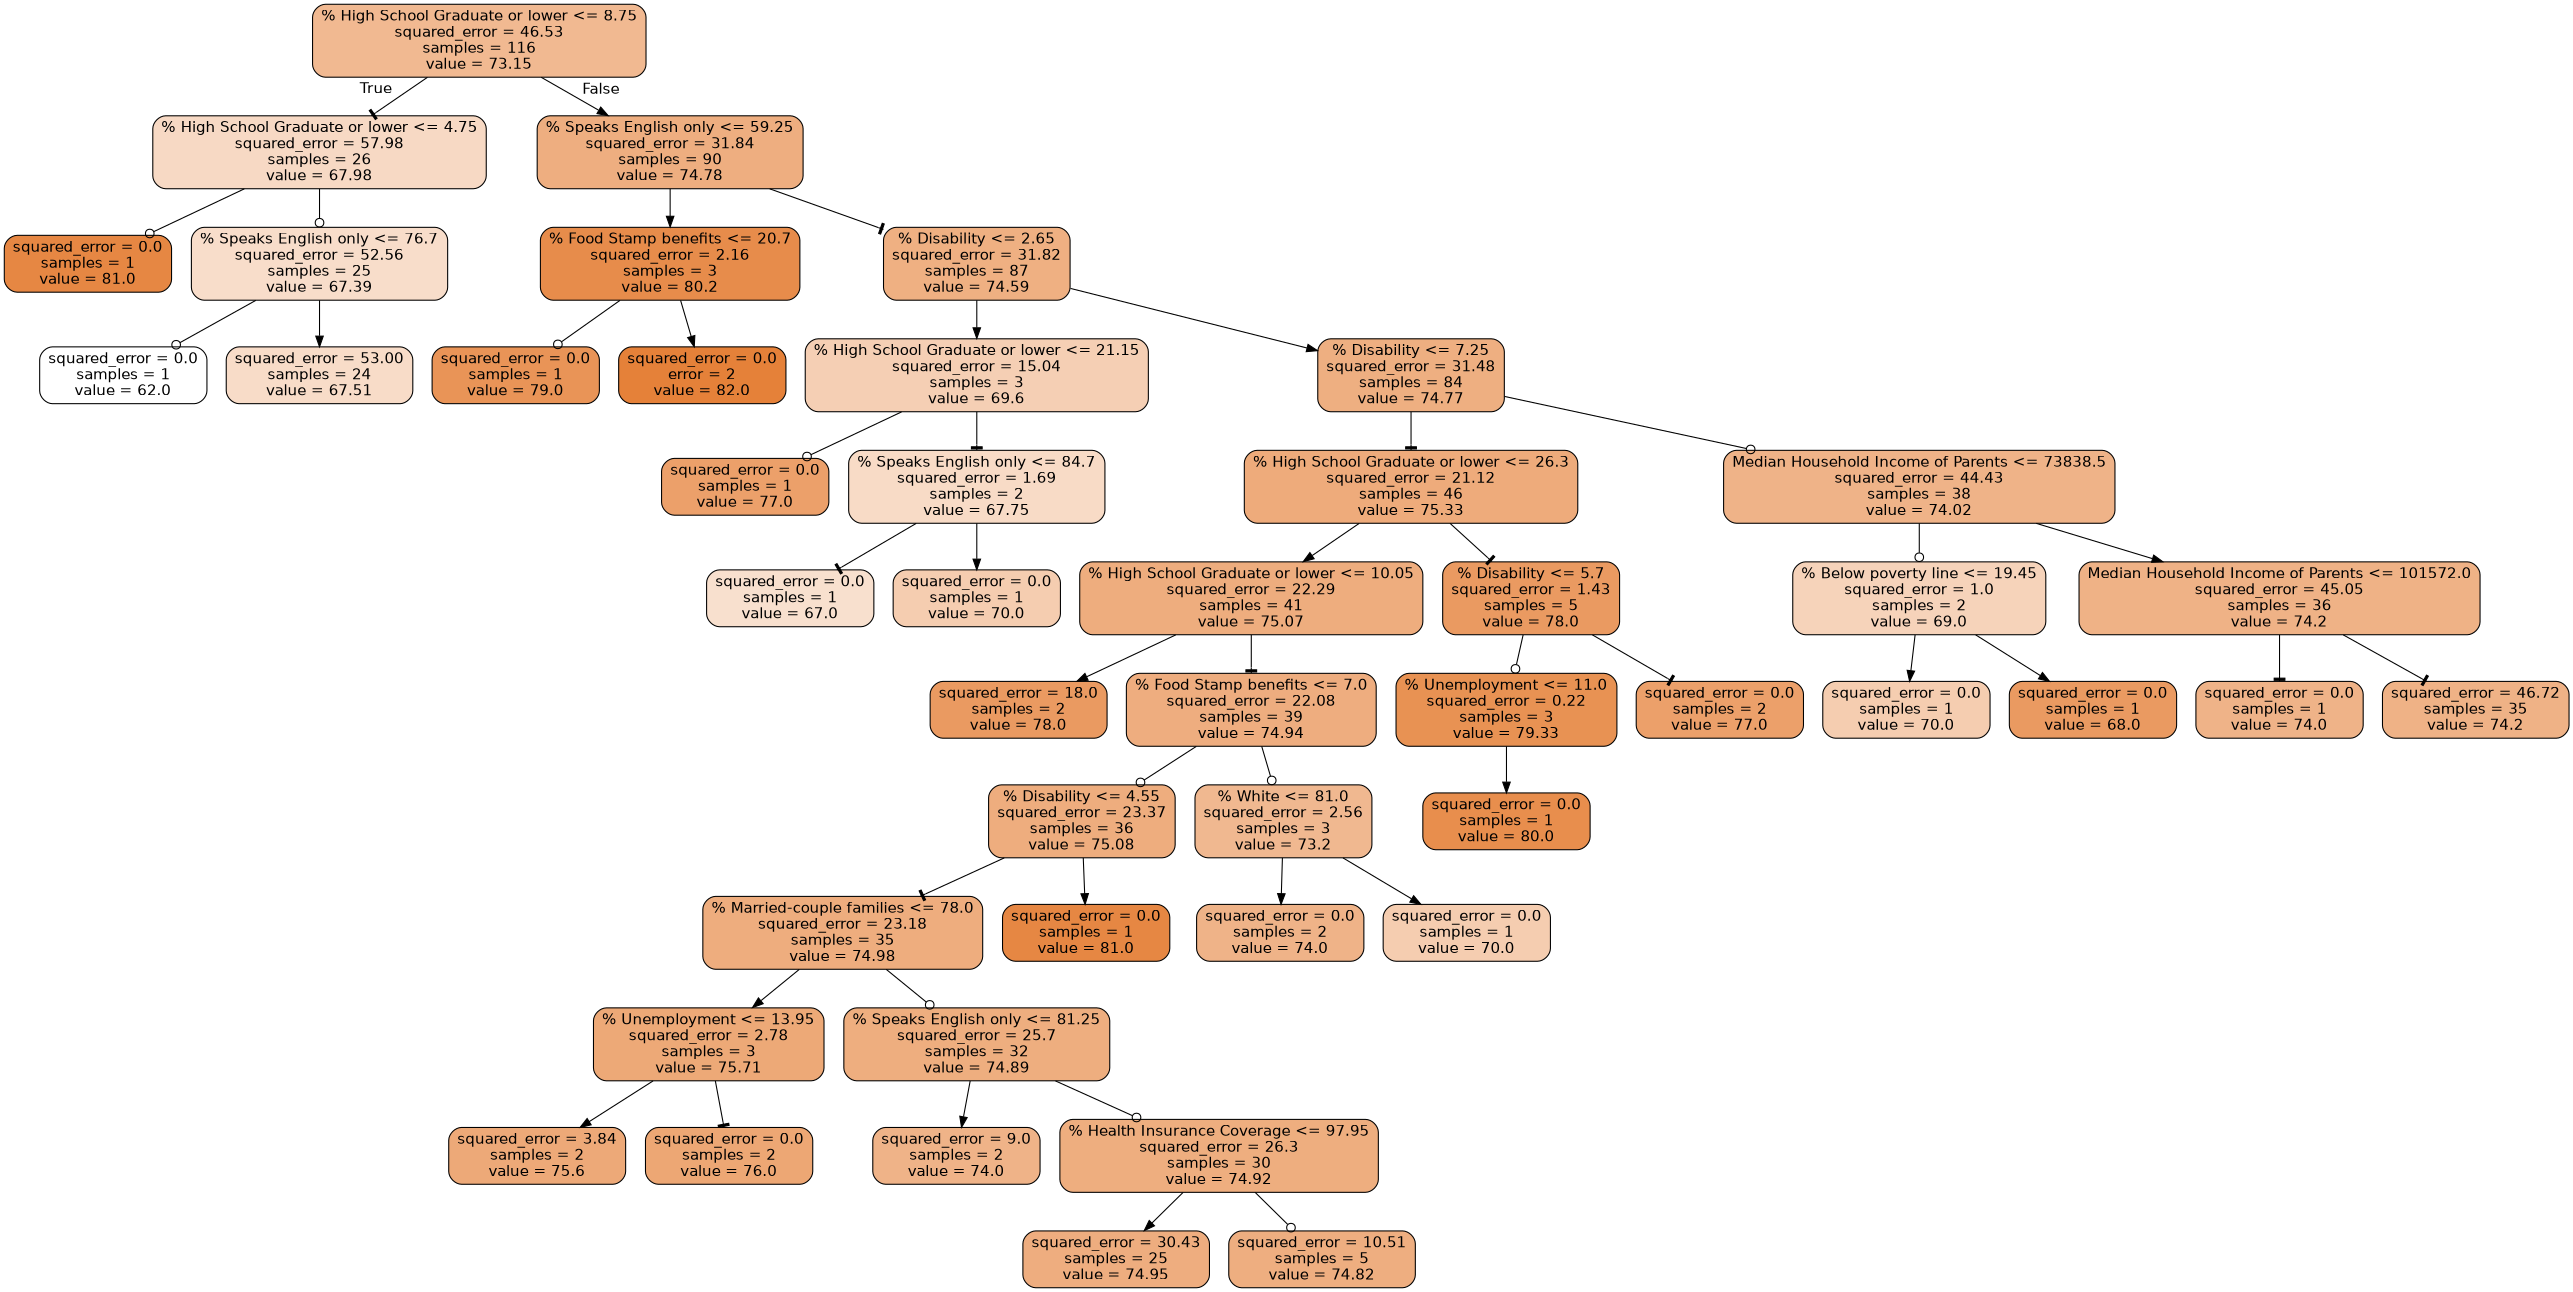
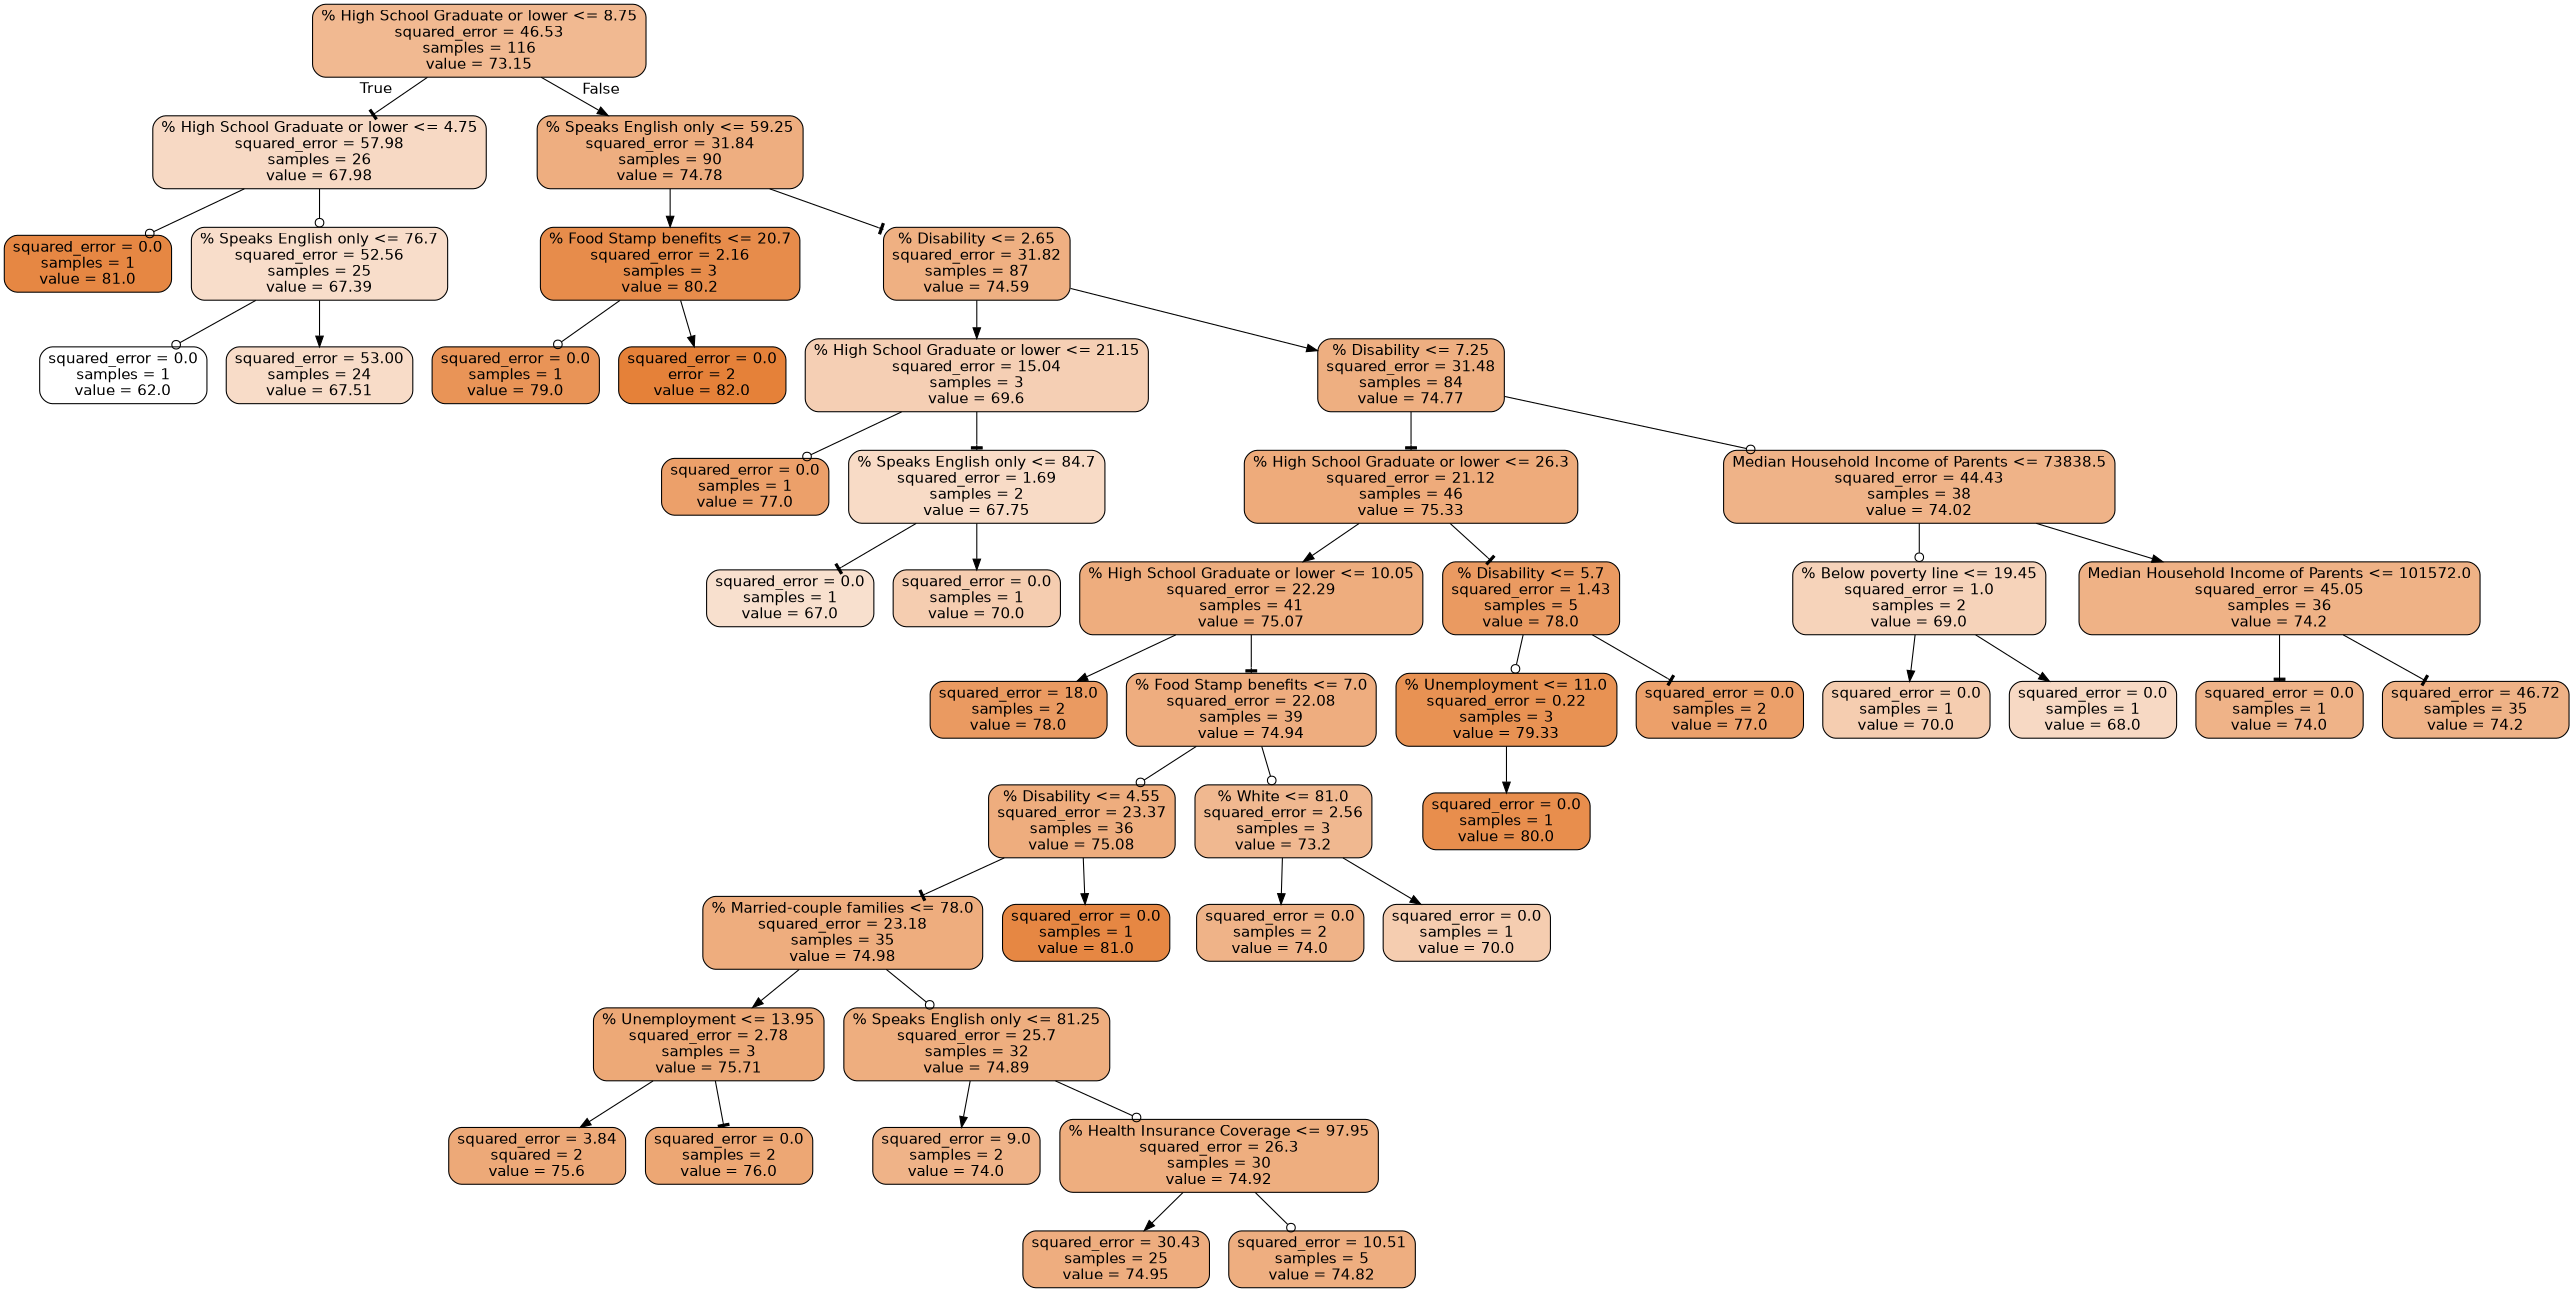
node "squared_error = 0.0 samples = 1 value = 68.0": fillcolor #ea9a61 -> #f7d9c4
node "squared_error = 3.84 samples = 2 value = 75.6": label "squared_error = 3.84 samples = 2 value = 75.6" -> "squared_error = 3.84 squared = 2 value = 75.6"
